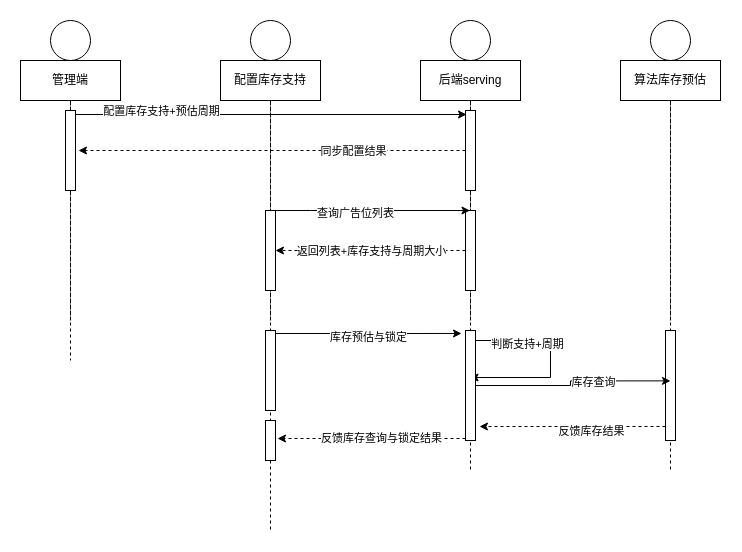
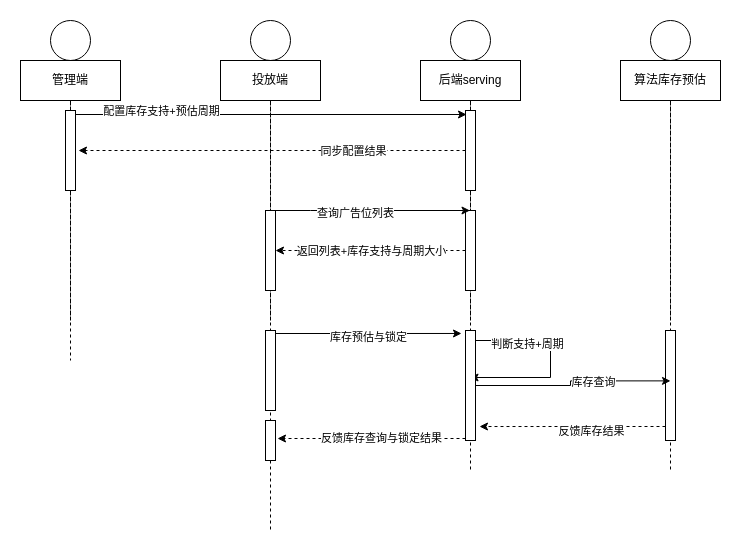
node "配置库存支持": label "配置库存支持" -> "投放端"
